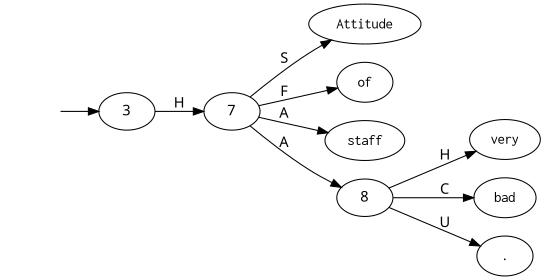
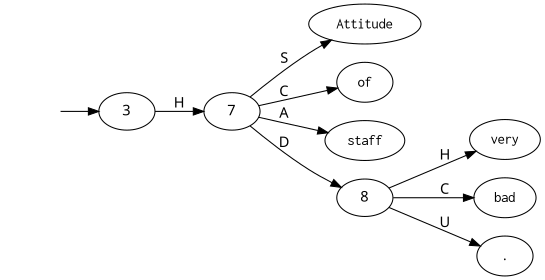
edge "7" -> "of": label "F" -> "C"
edge "7" -> "8": label "A" -> "D"
